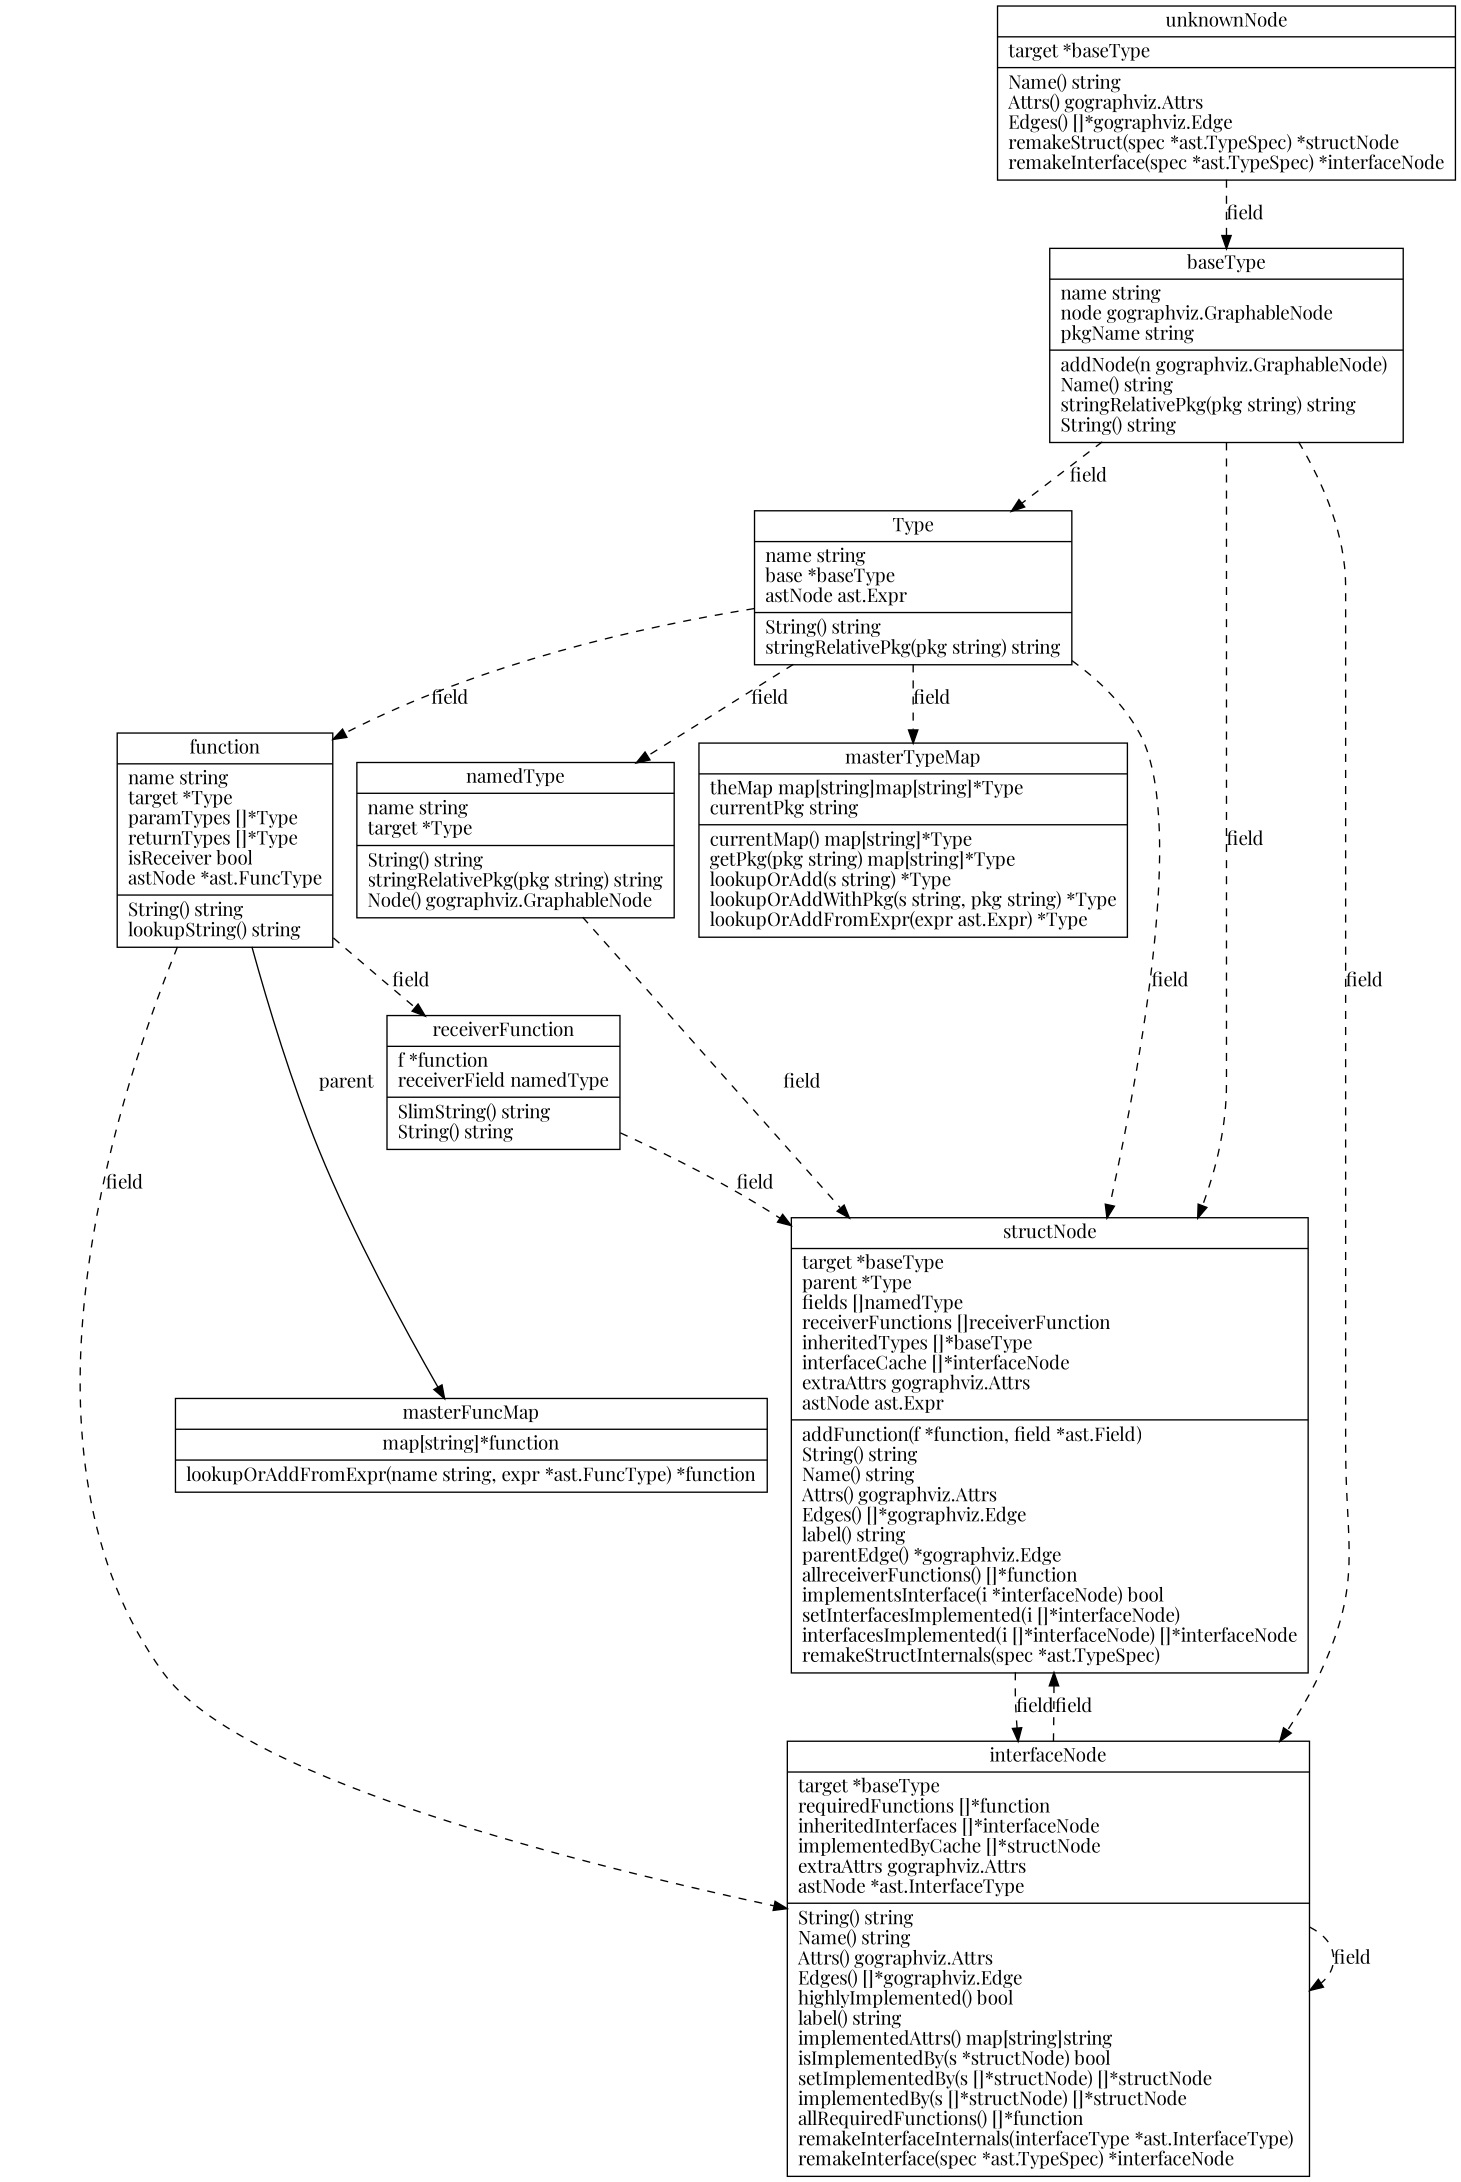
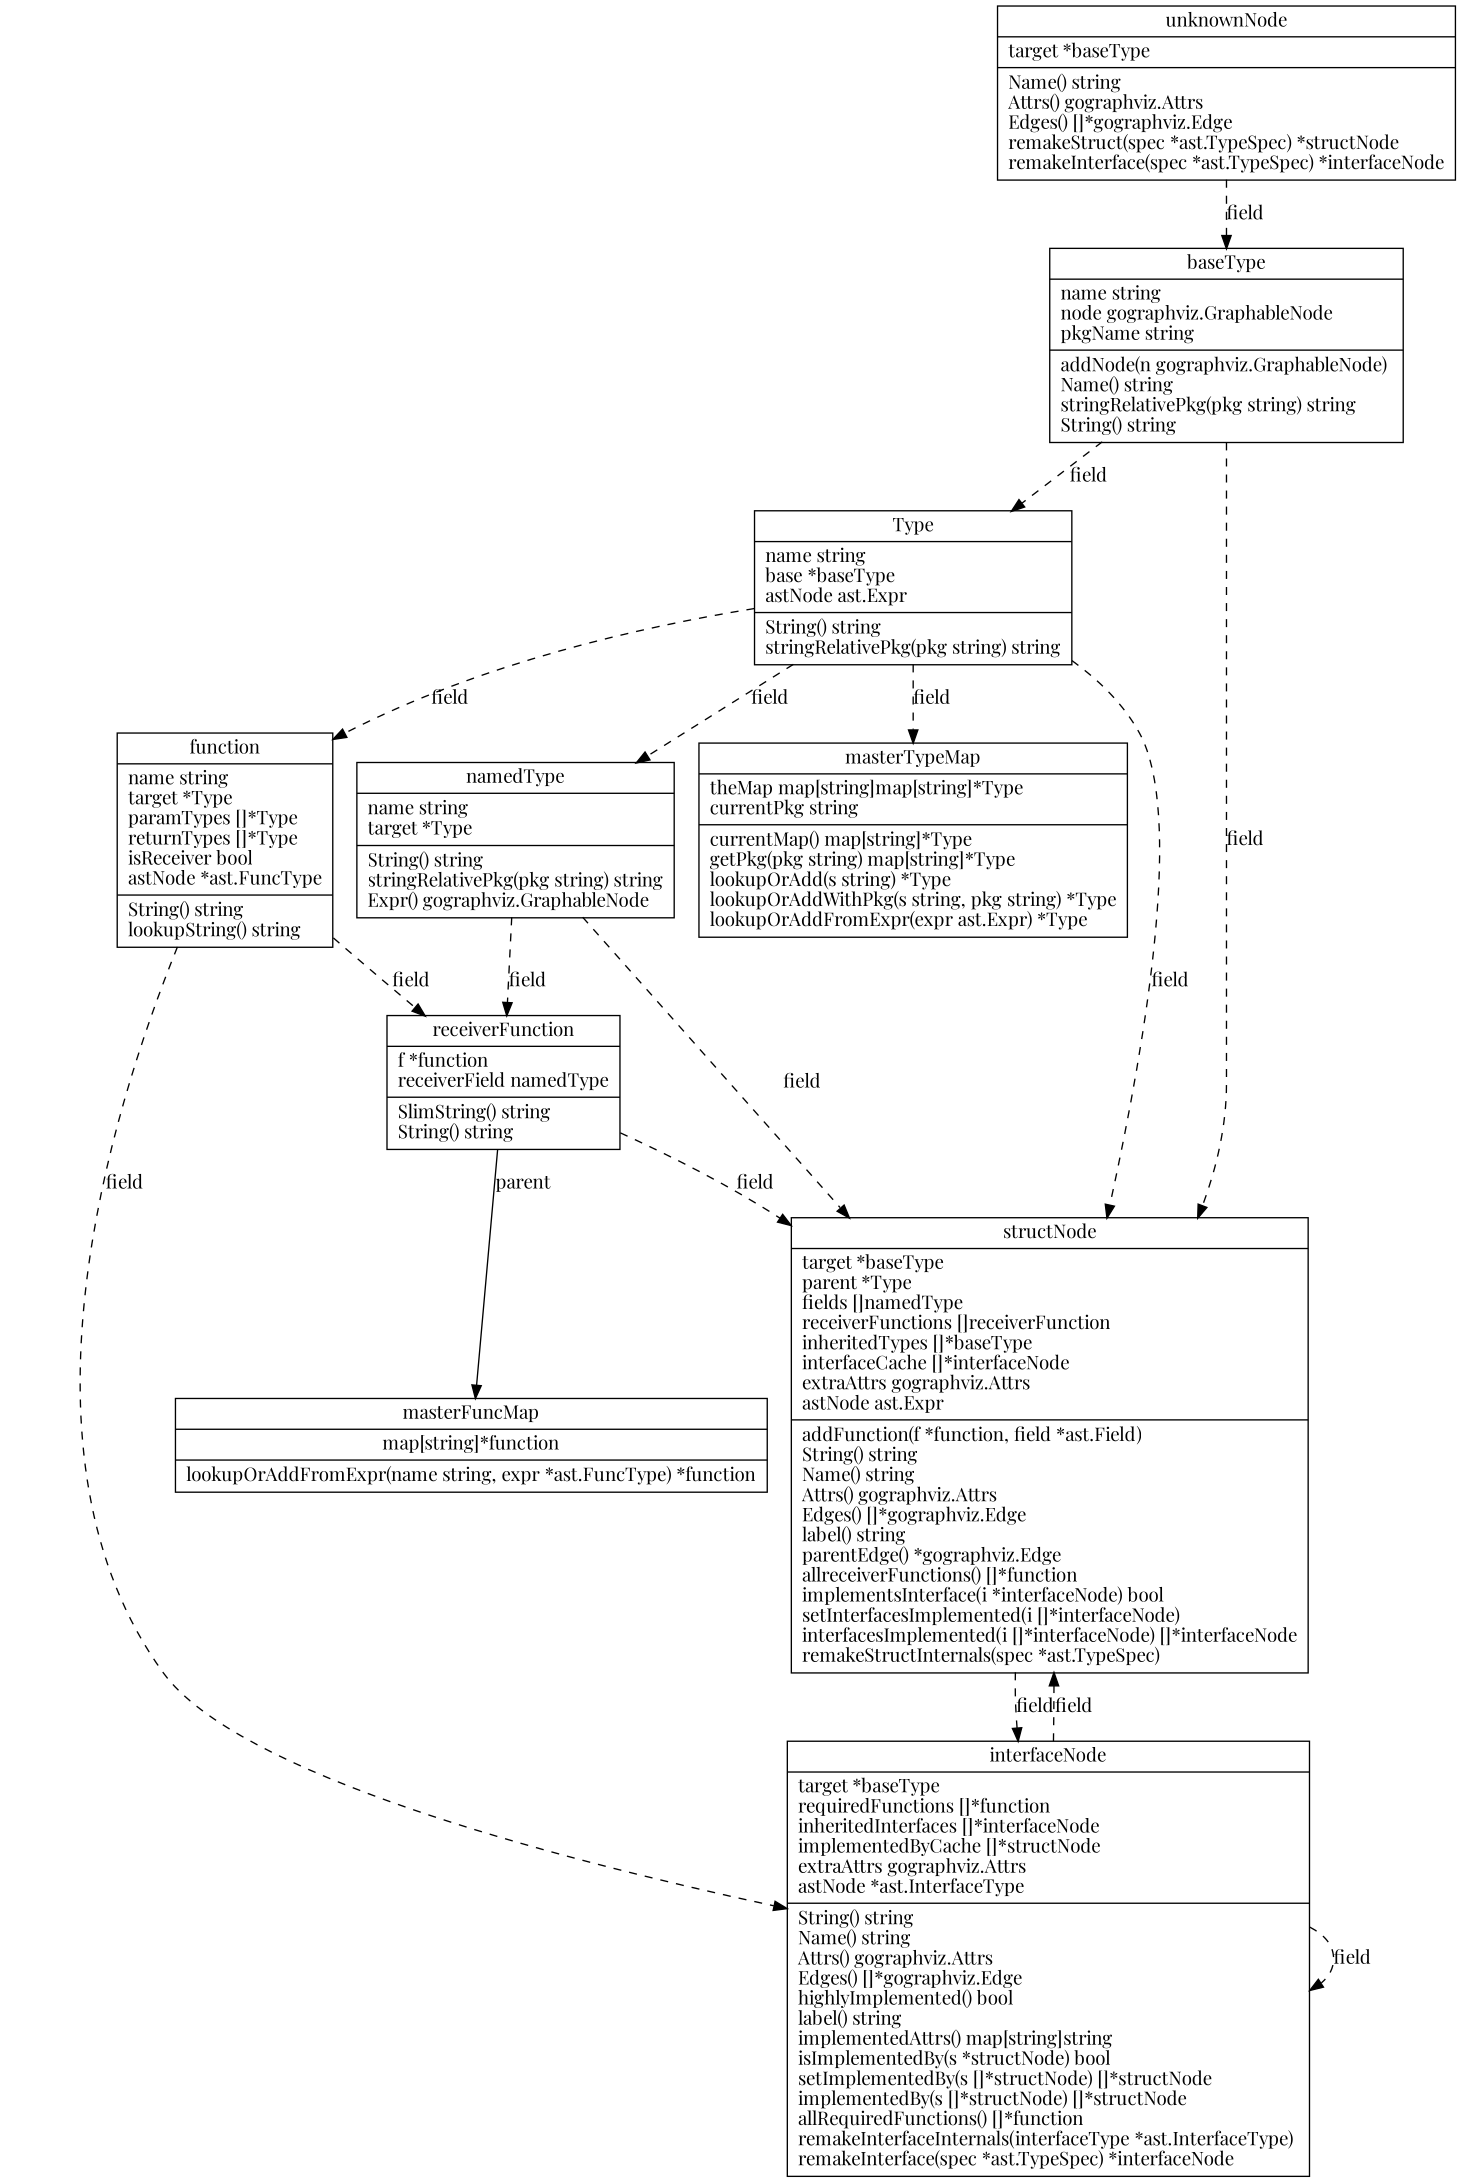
node "namedType": text "Node() gographviz.GraphableNode" -> "Expr() gographviz.GraphableNode"
edge "namedType" -> "receiverFunction": added, label "field"
edge "baseType" -> "interfaceNode": removed, label "field"
edge "function" -> "masterFuncMap": now "receiverFunction" -> "masterFuncMap"
